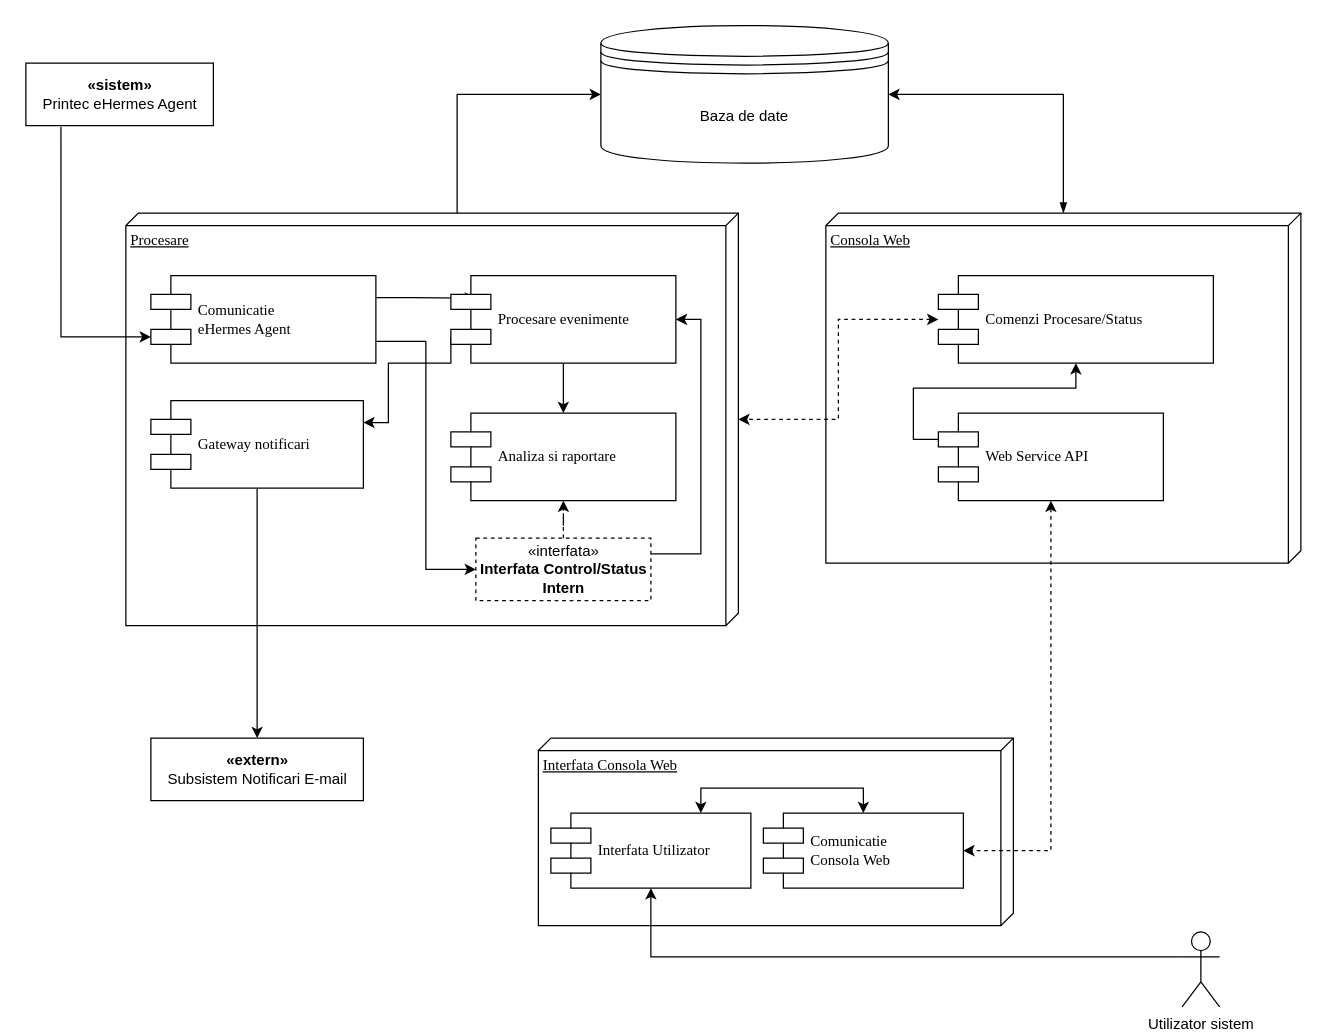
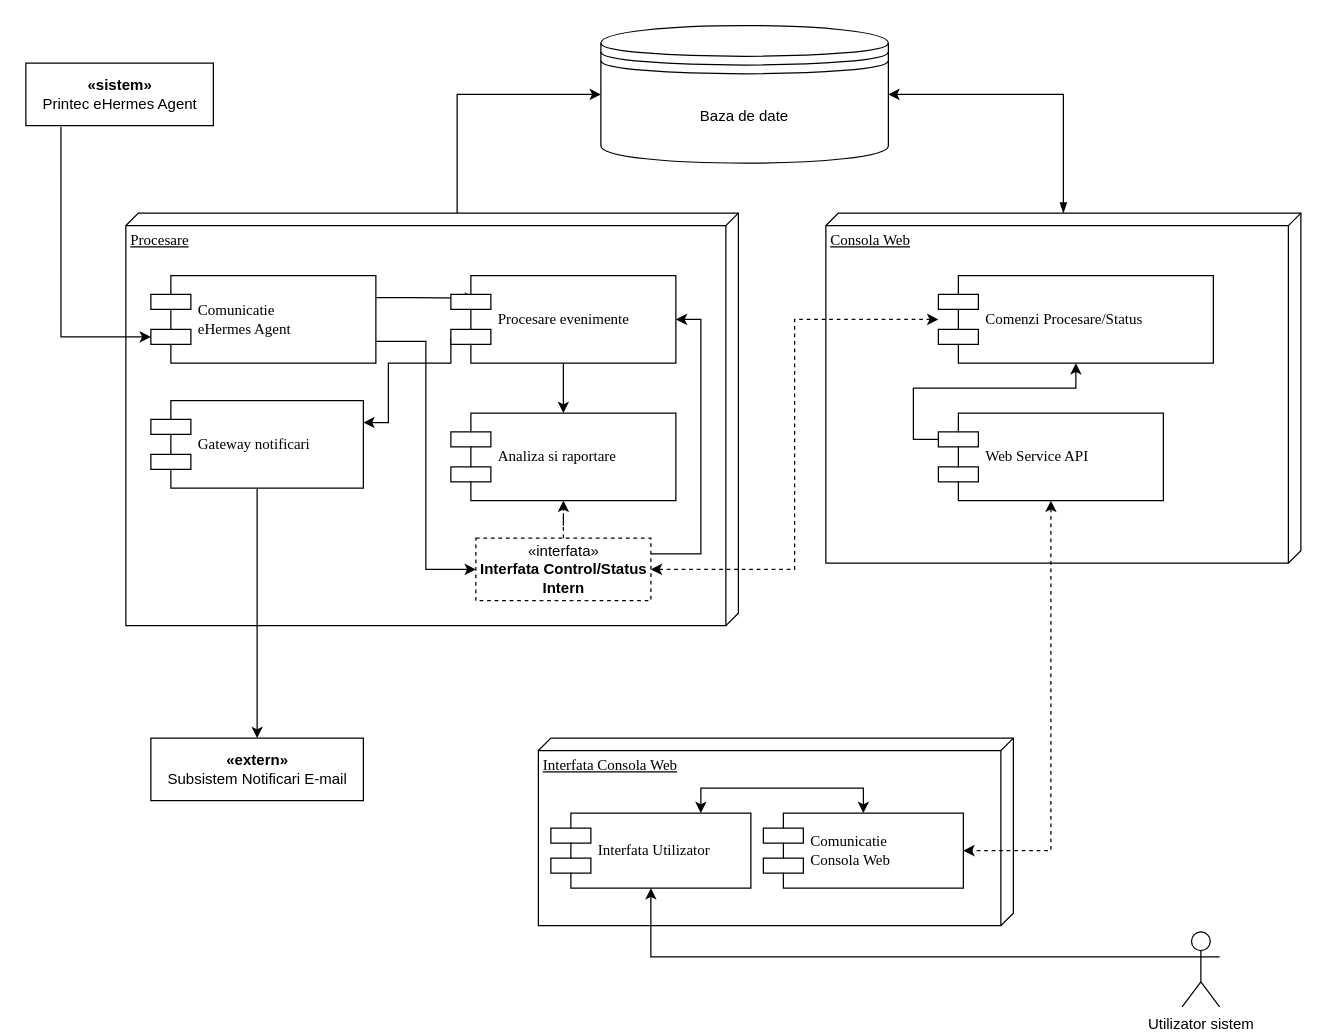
edge "Comenzi Procesare/Status" -- "Procesare": now "Comenzi Procesare/Status" -- "«interfata» Interfata Control/Status Intern"
